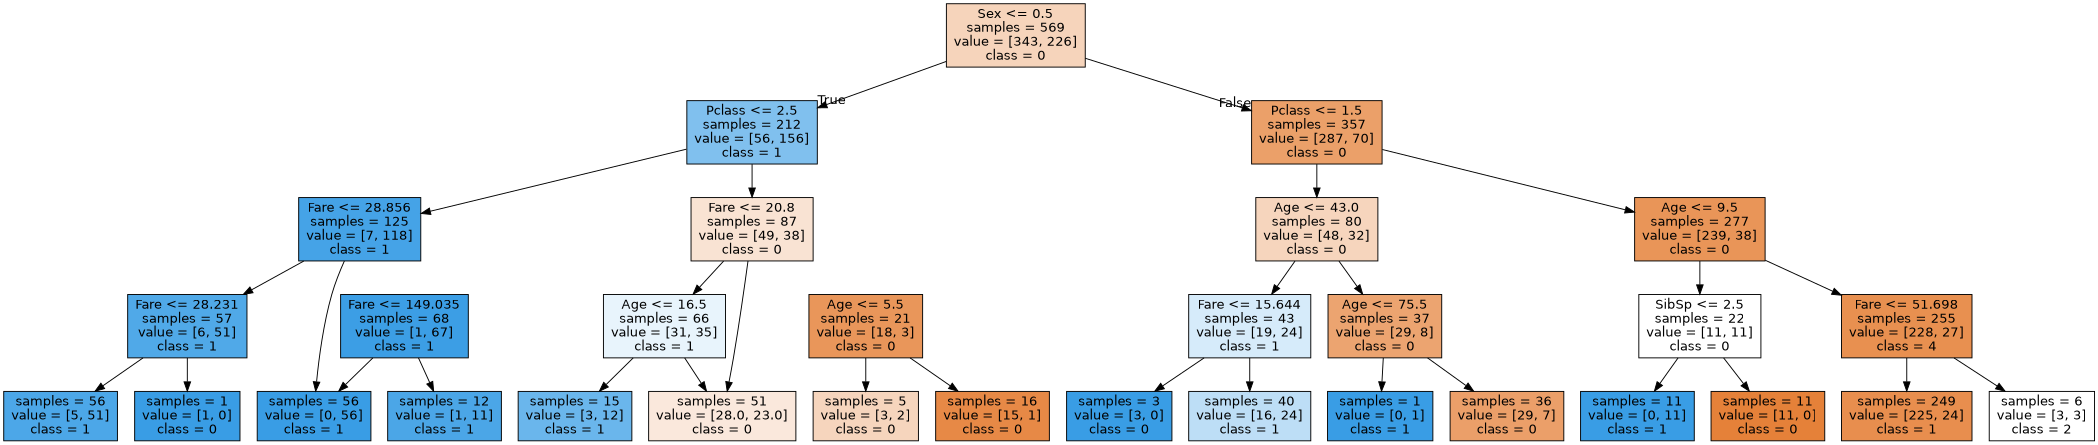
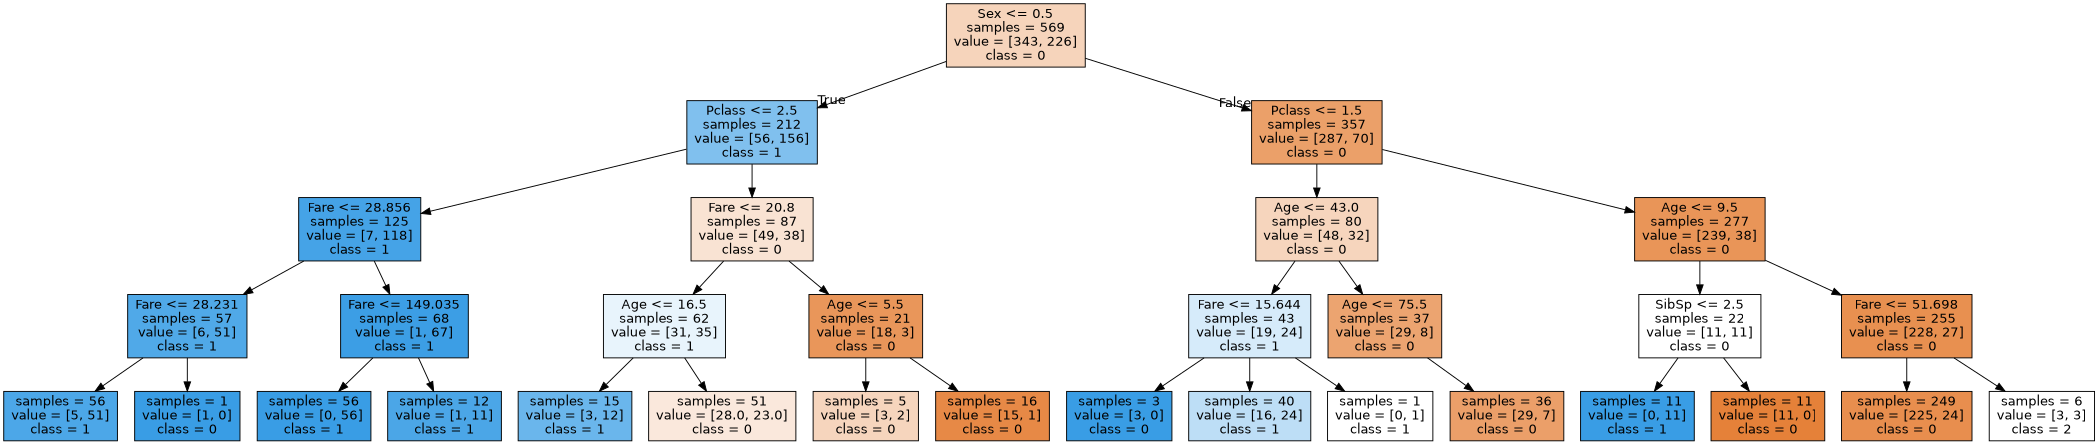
edge "Fare <= 28.856 samples = 125 value = [7, 118] class = 1" -> "samples = 56 value = [0, 56] class = 1": now "Fare <= 28.856 samples = 125 value = [7, 118] class = 1" -> "Fare <= 149.035 samples = 68 value = [1, 67] class = 1"
edge "Fare <= 20.8 samples = 87 value = [49, 38] class = 0" -> "samples = 51 value = [28.0, 23.0] class = 0": now "Fare <= 20.8 samples = 87 value = [49, 38] class = 0" -> "Age <= 5.5 samples = 21 value = [18, 3] class = 0"
node "Age <= 16.5 samples = 66 value = [31, 35] class = 1": label "Age <= 16.5 samples = 66 value = [31, 35] class = 1" -> "Age <= 16.5 samples = 62 value = [31, 35] class = 1"
node "Fare <= 51.698 samples = 255 value = [228, 27] class = 4": label "Fare <= 51.698 samples = 255 value = [228, 27] class = 4" -> "Fare <= 51.698 samples = 255 value = [228, 27] class = 0"
edge "Age <= 75.5 samples = 37 value = [29, 8] class = 0" -> "samples = 1 value = [0, 1] class = 1": now "Fare <= 15.644 samples = 43 value = [19, 24] class = 1" -> "samples = 1 value = [0, 1] class = 1"
node "samples = 1 value = [0, 1] class = 1": fillcolor #399de5 -> #ffffff
node "samples = 249 value = [225, 24] class = 1": label "samples = 249 value = [225, 24] class = 1" -> "samples = 249 value = [225, 24] class = 0"
